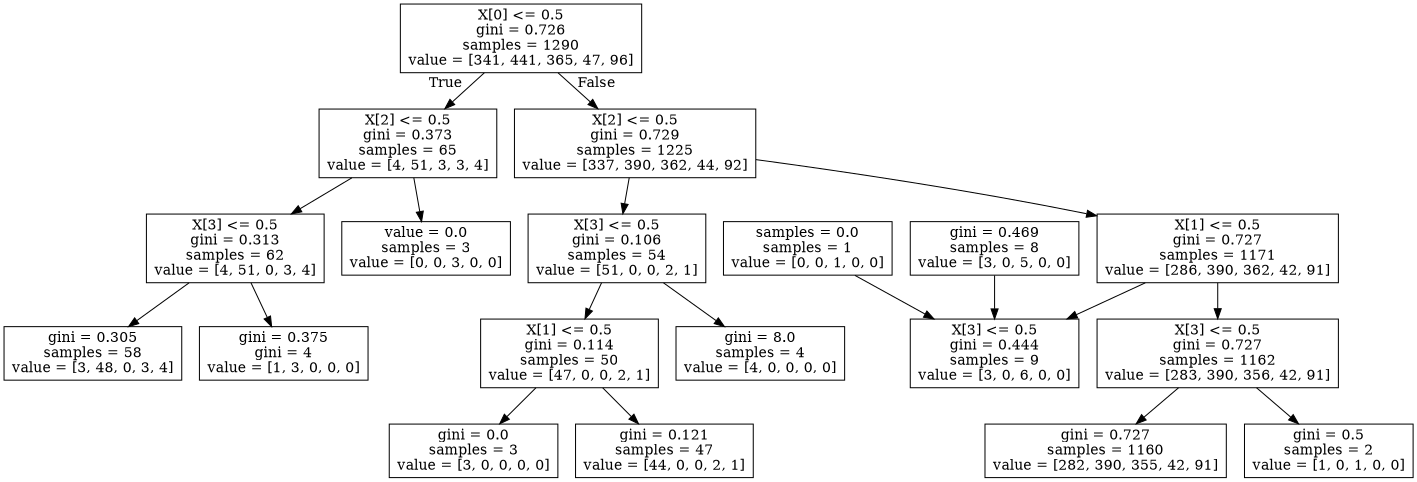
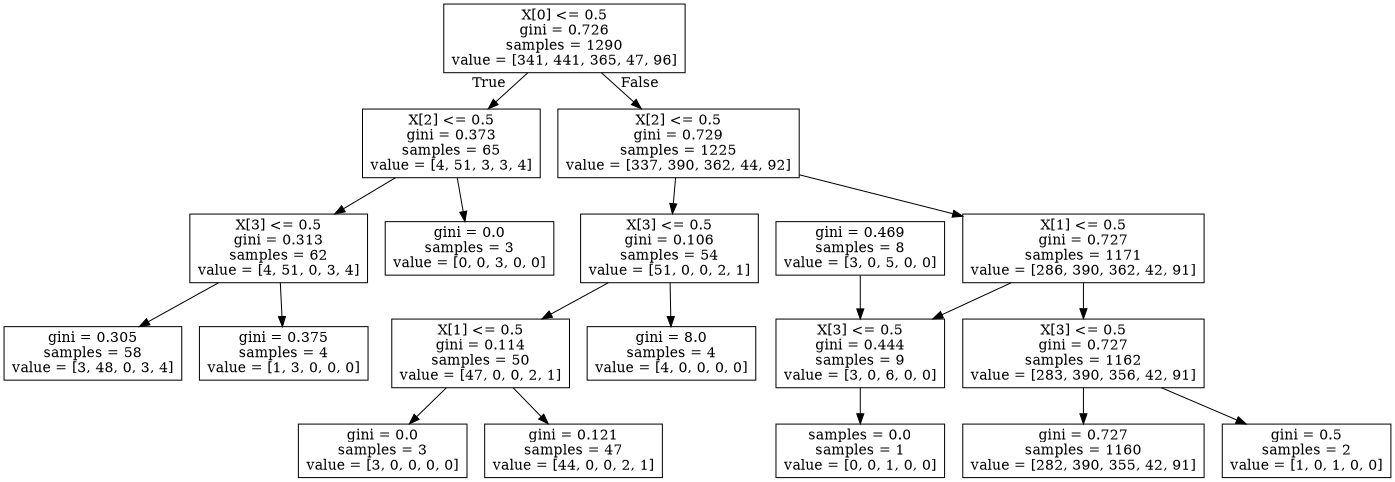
node "value = 0.0 samples = 3 value = [0, 0, 3, 0, 0]": label "value = 0.0 samples = 3 value = [0, 0, 3, 0, 0]" -> "gini = 0.0 samples = 3 value = [0, 0, 3, 0, 0]"
edge "samples = 0.0 samples = 1 value = [0, 0, 1, 0, 0]" -> "X[3] <= 0.5 gini = 0.444 samples = 9 value = [3, 0, 6, 0, 0]": reversed
node "gini = 0.375 gini = 4 value = [1, 3, 0, 0, 0]": label "gini = 0.375 gini = 4 value = [1, 3, 0, 0, 0]" -> "gini = 0.375 samples = 4 value = [1, 3, 0, 0, 0]"
